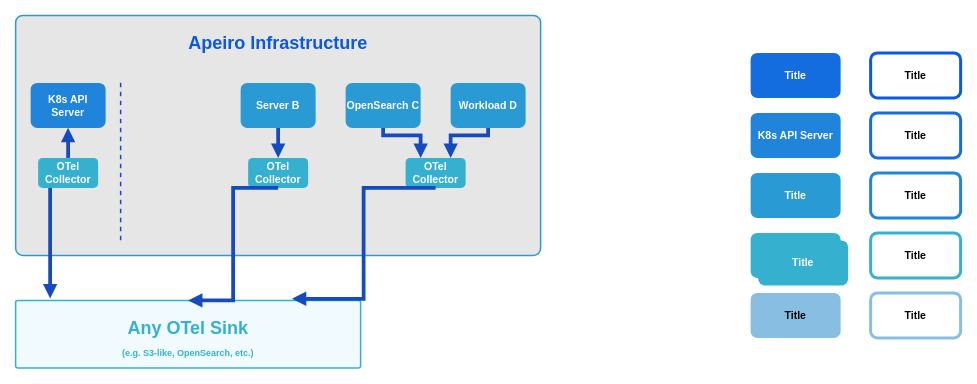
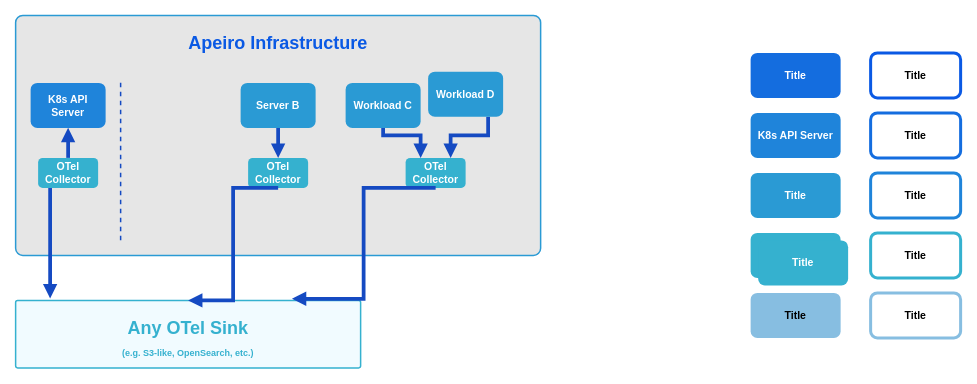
node "OpenSearch C": label "OpenSearch C" -> "Workload C"
node "Workload D": moved (488, 105) -> (465, 94)
